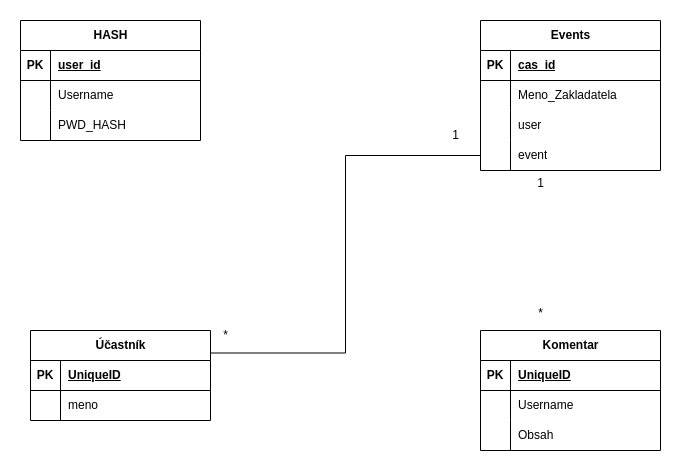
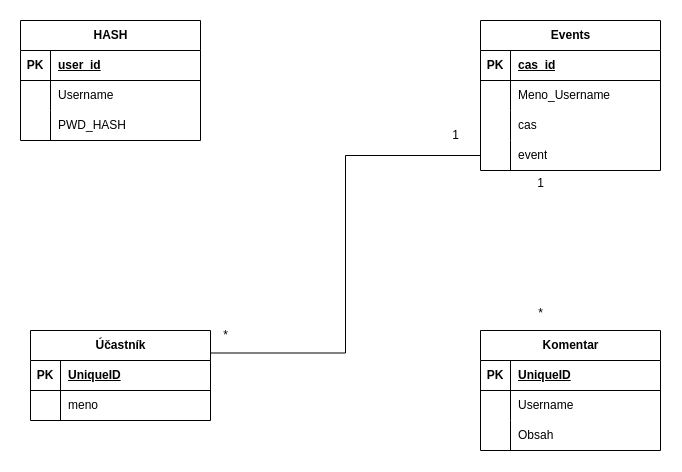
node "Meno_Zakladatela": label "Meno_Zakladatela" -> "Meno_Username"
node "user": label "user" -> "cas"
